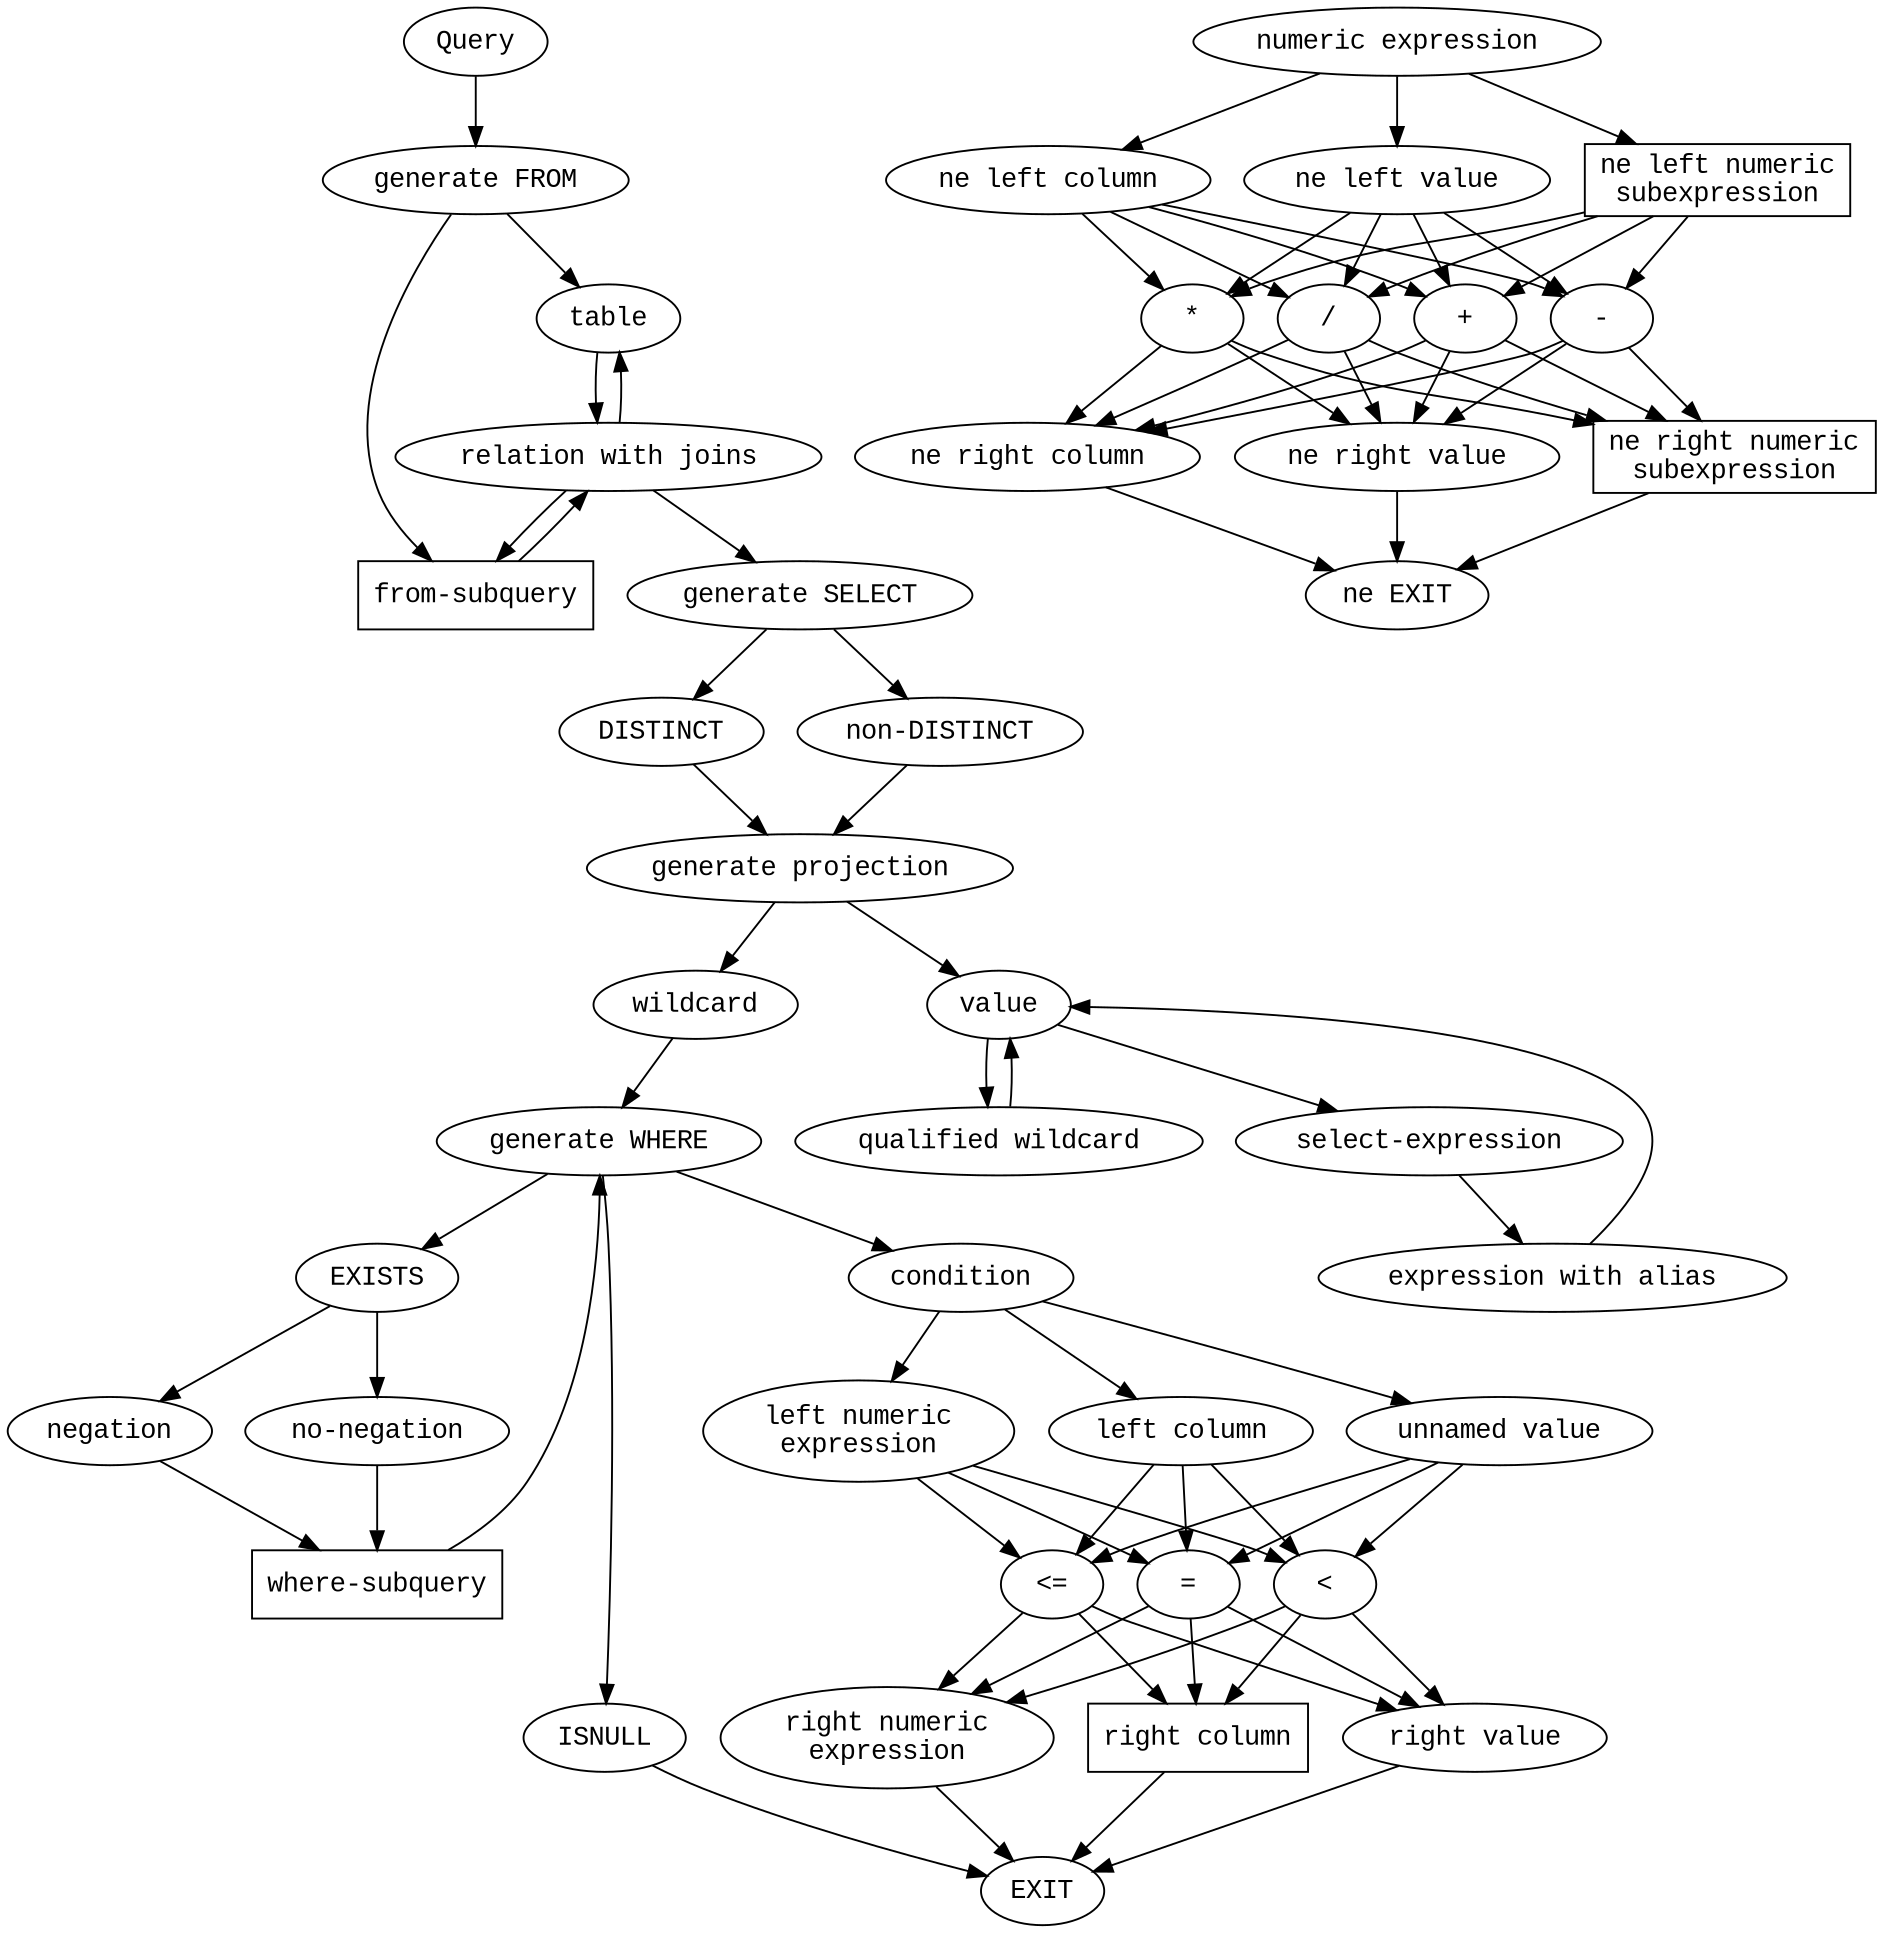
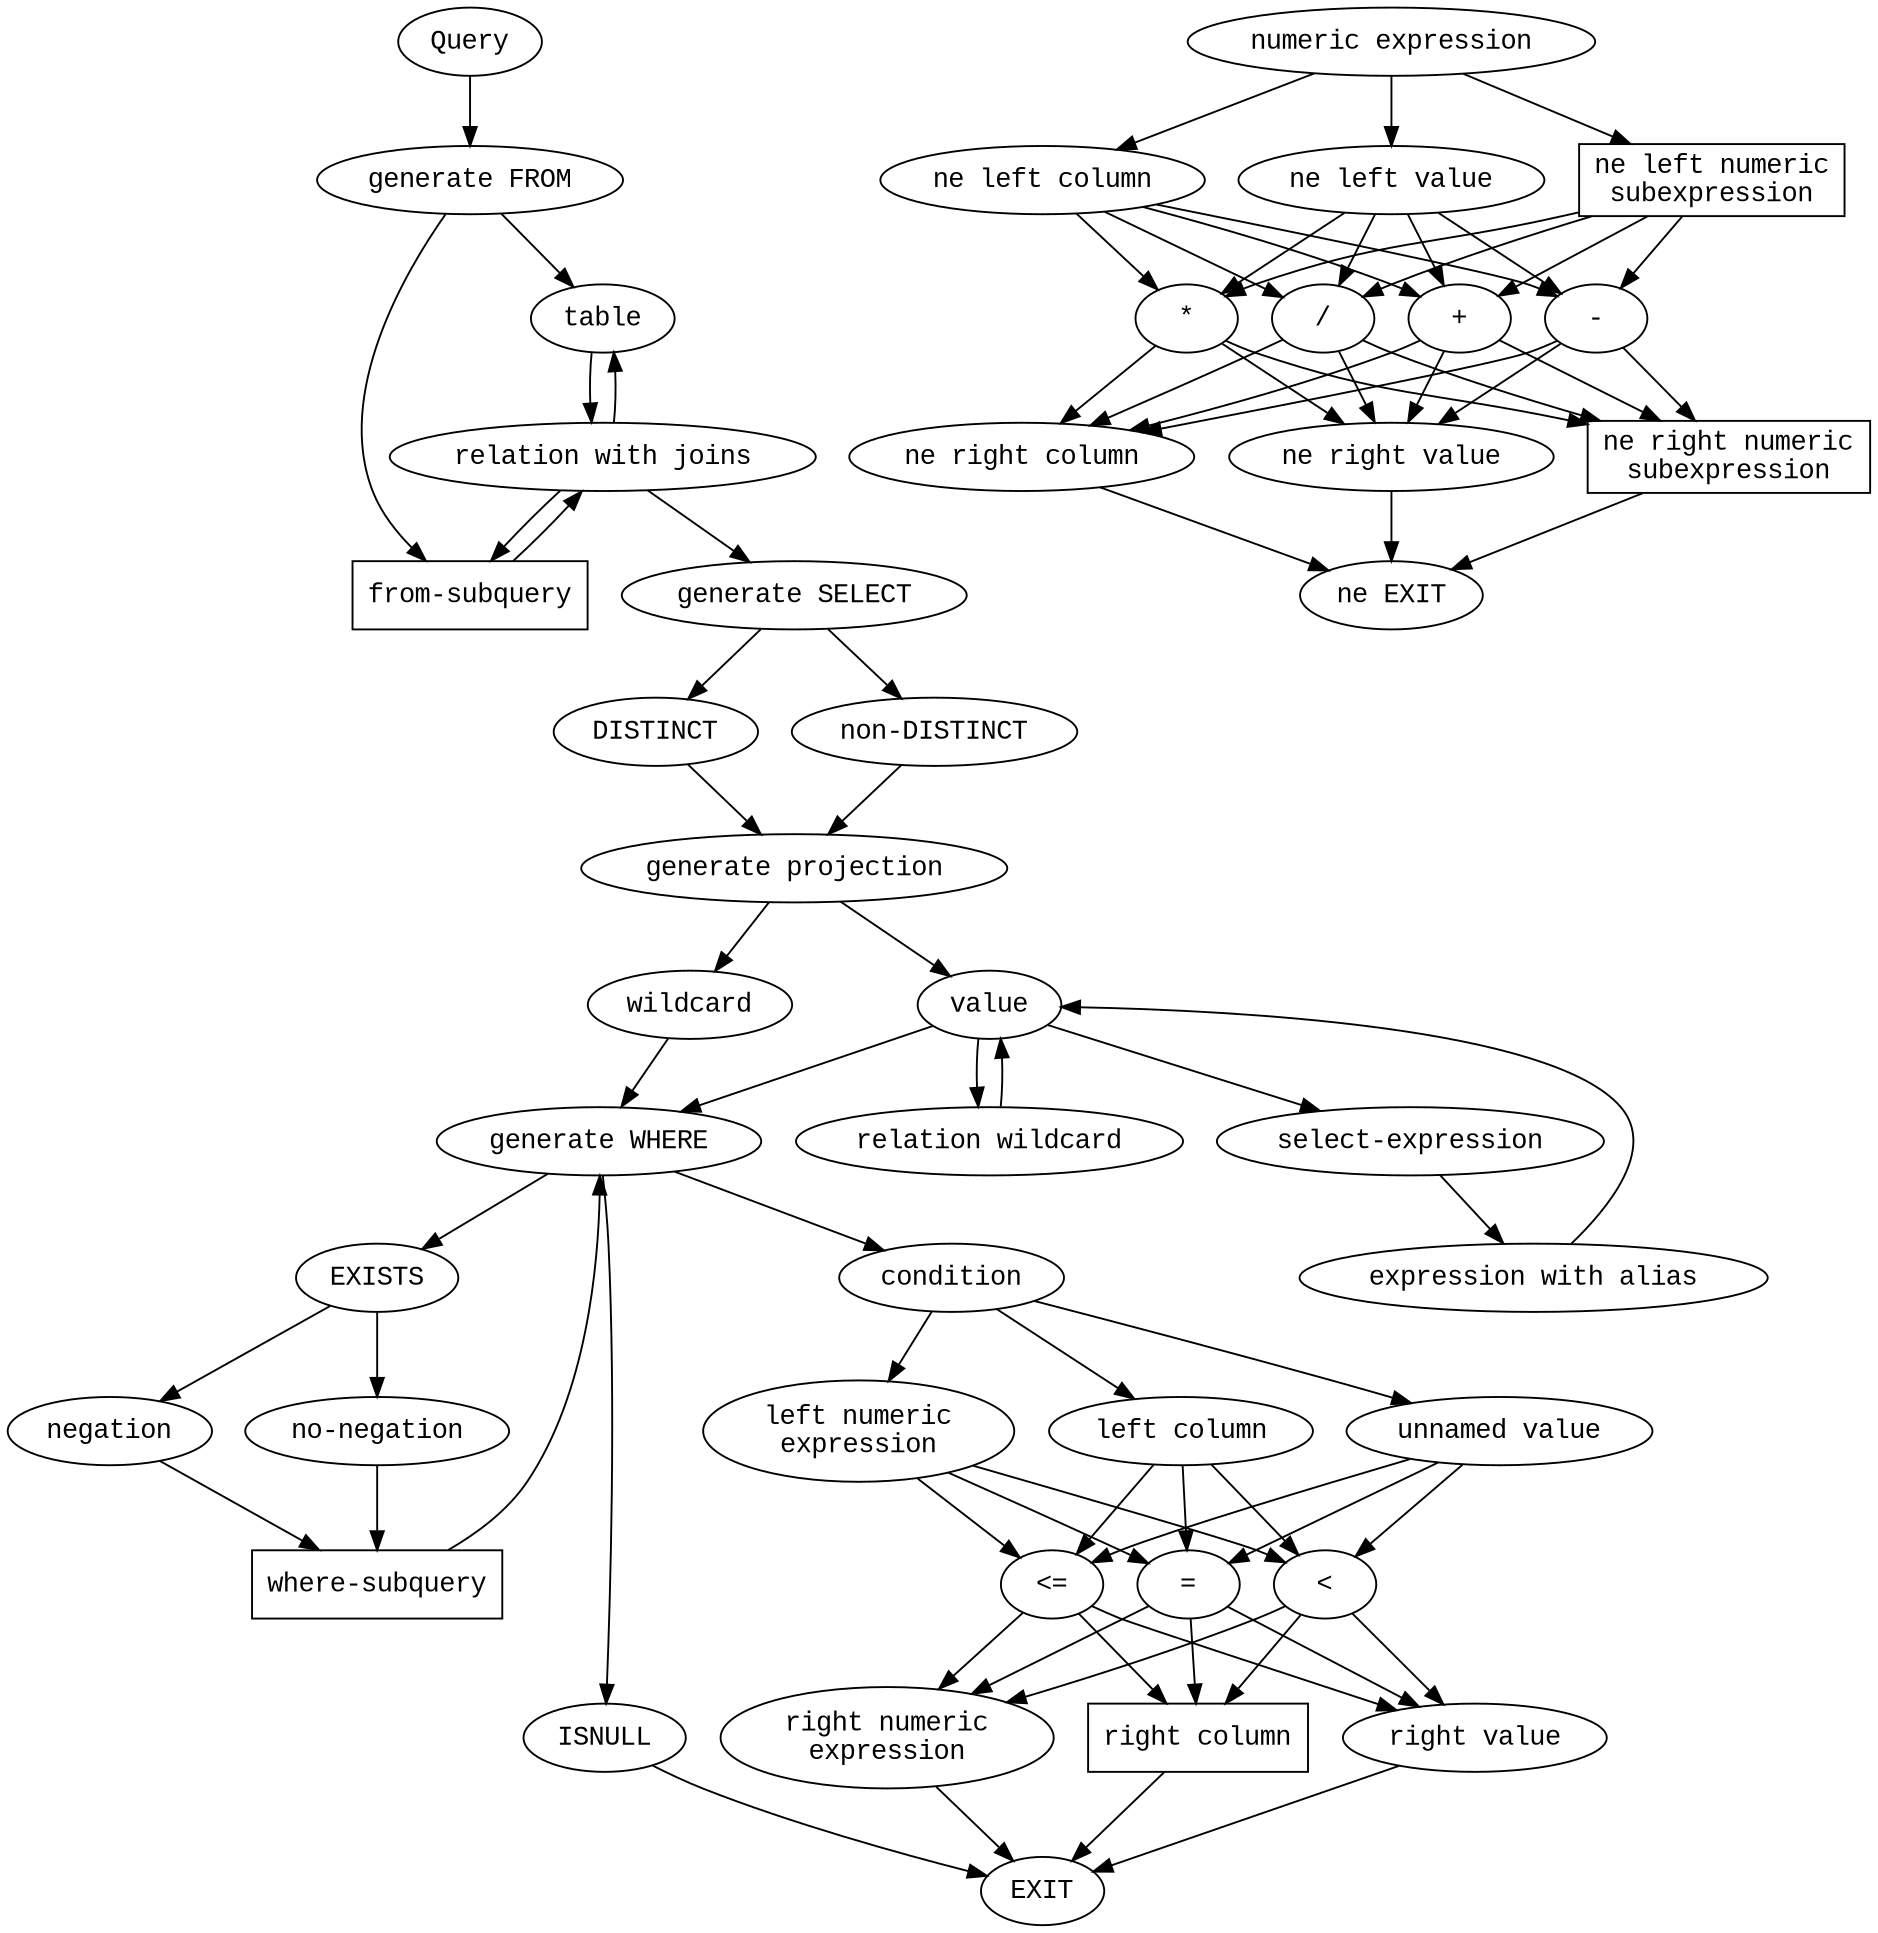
edge "value" -> "generate WHERE": added
node "qualified wildcard": label "qualified wildcard" -> "relation wildcard"
